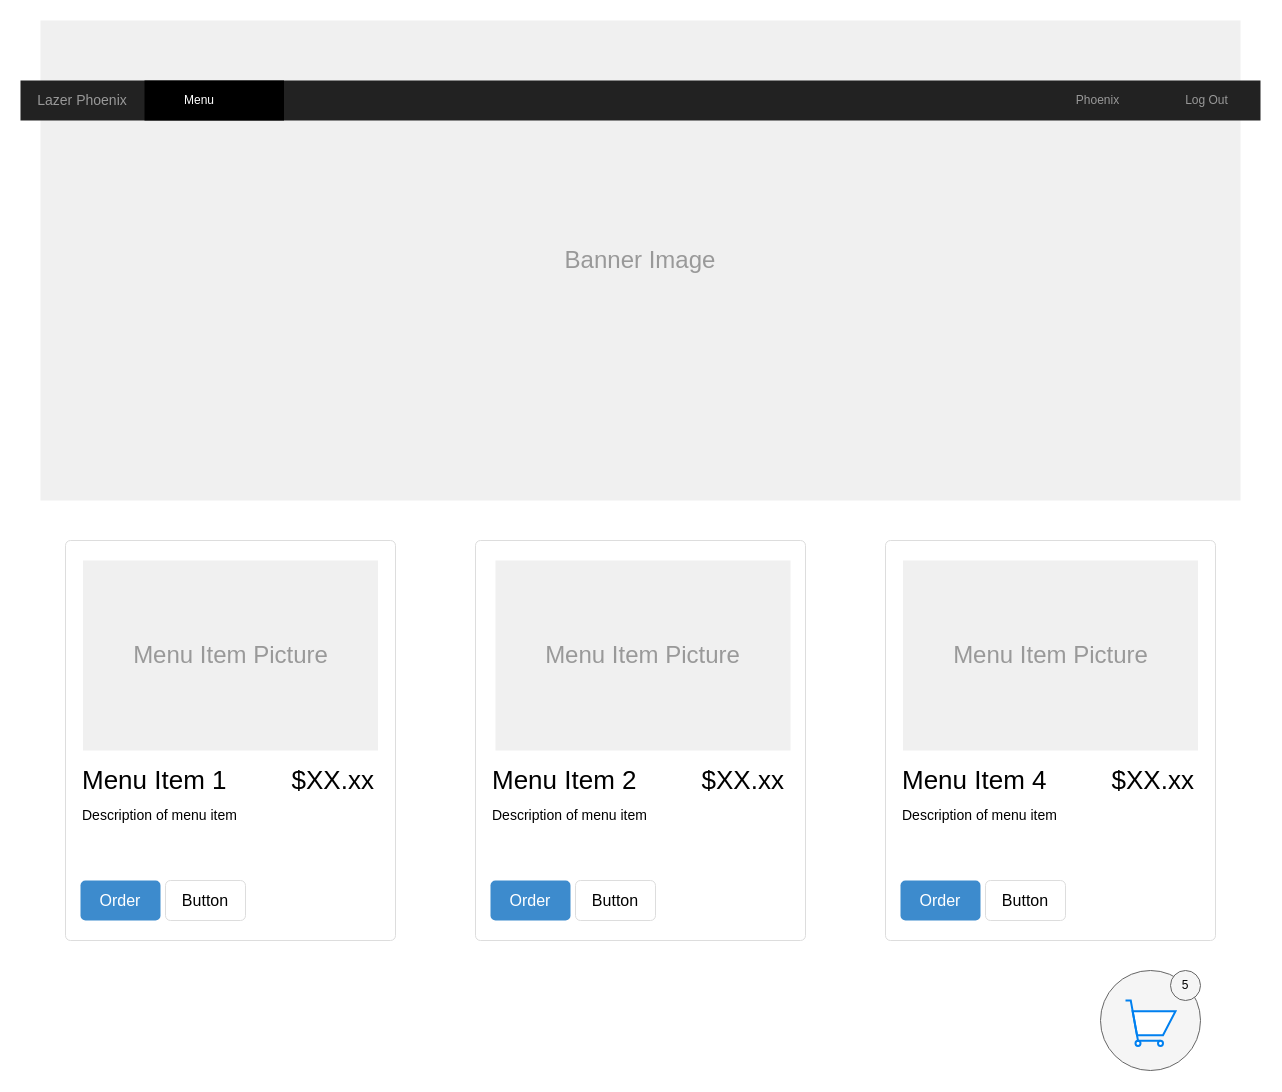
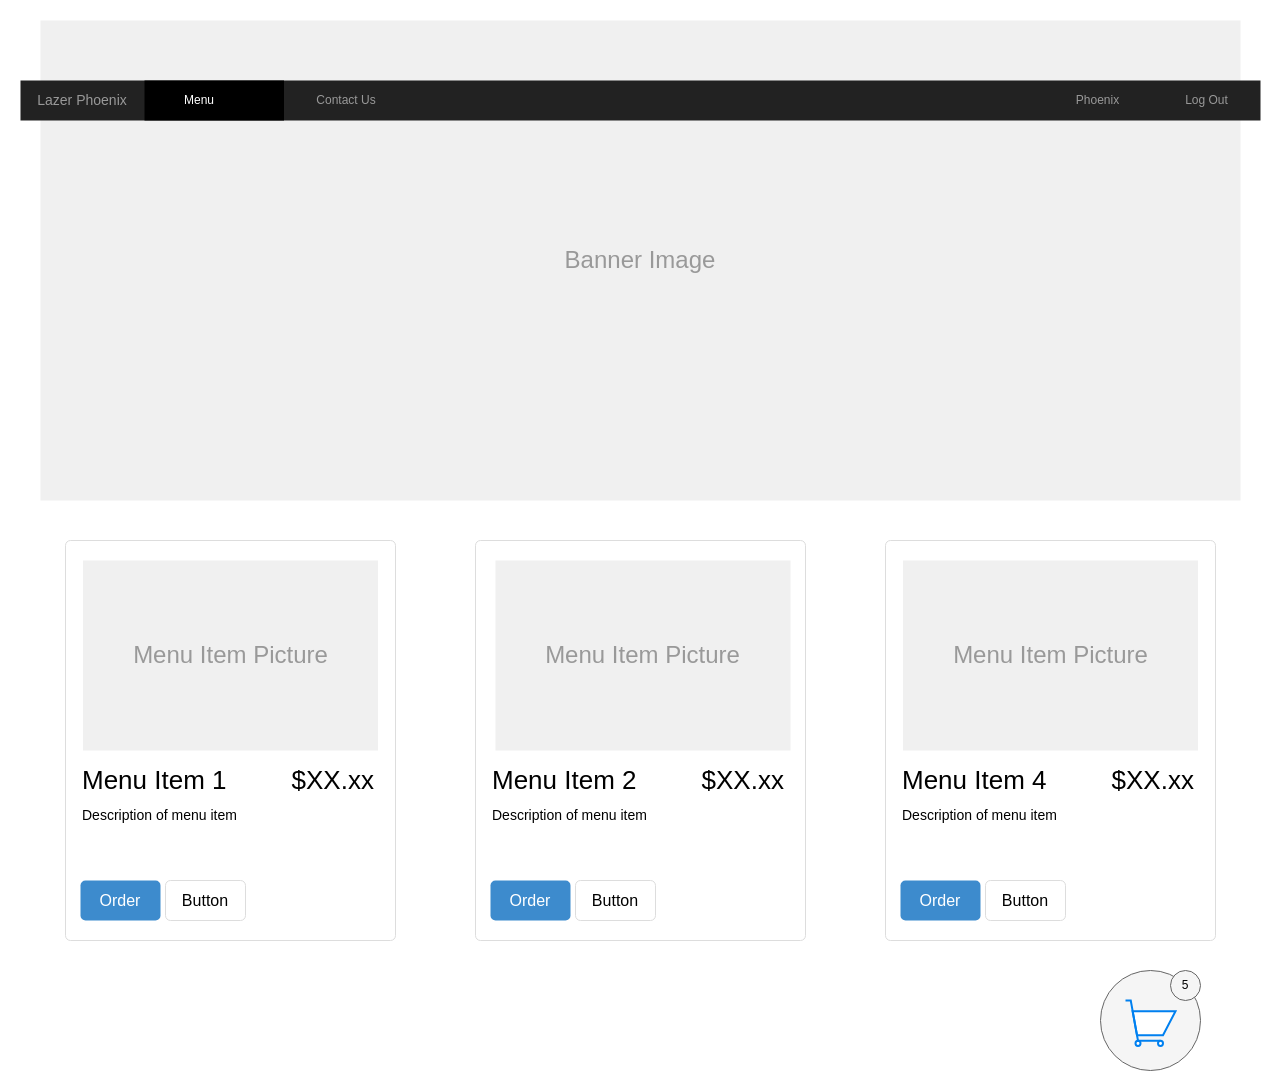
node "Contact Us": added
